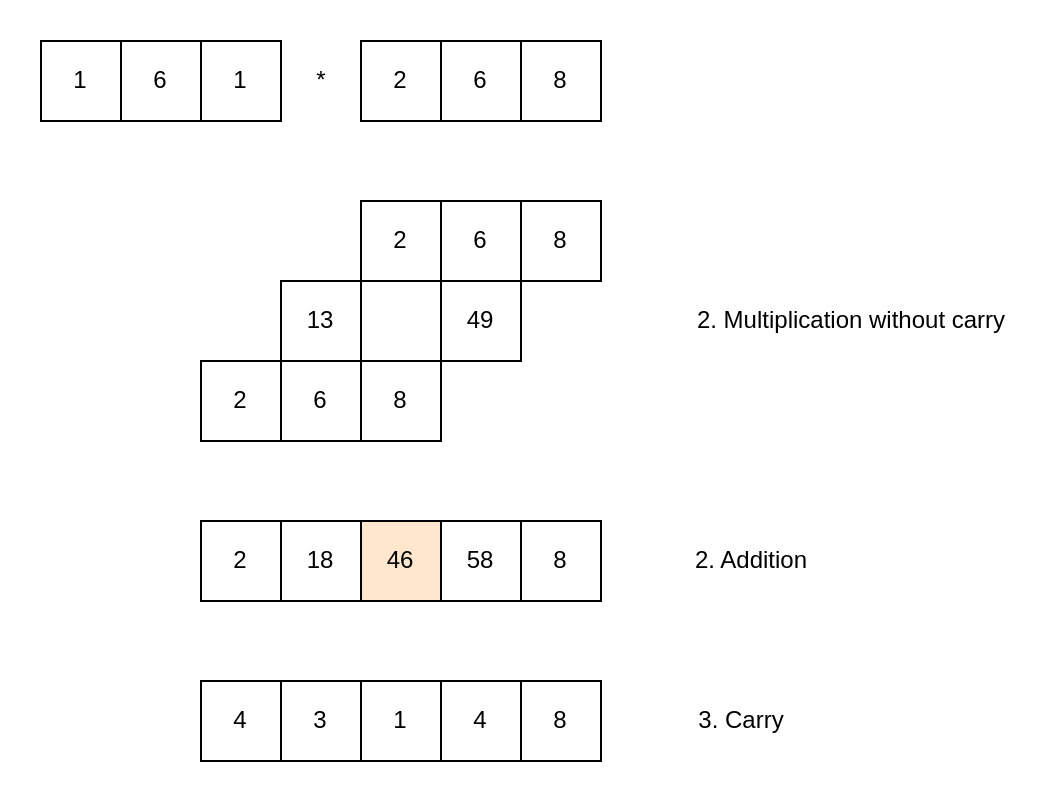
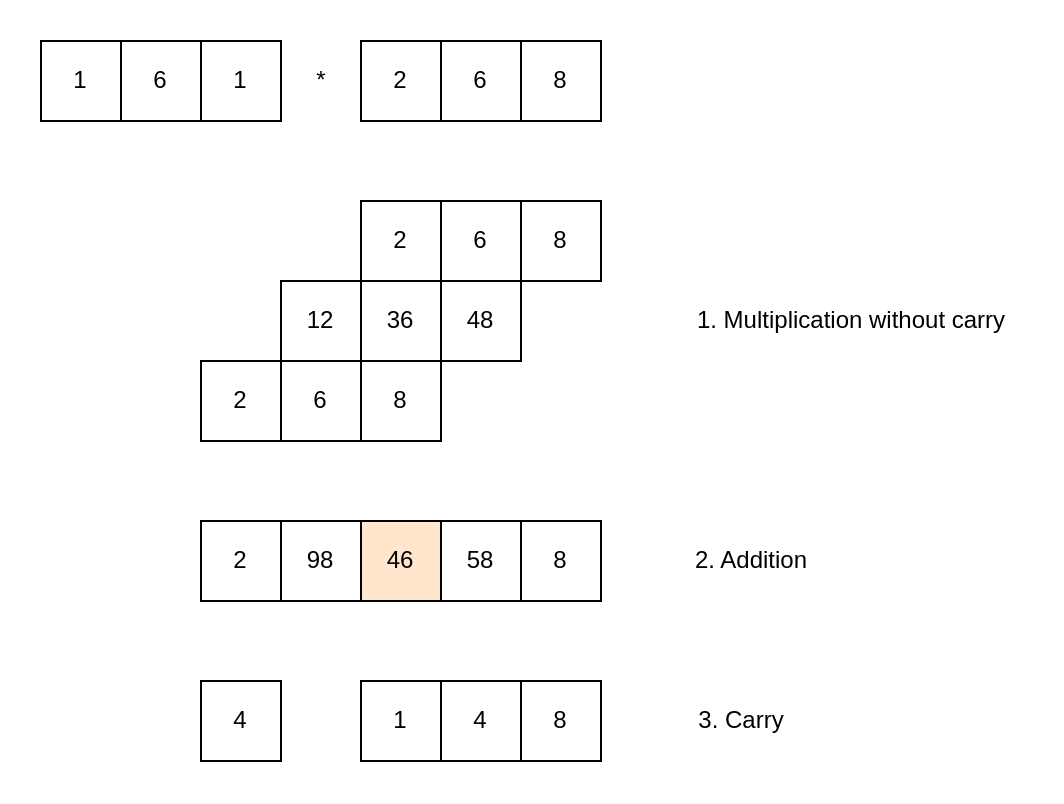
node "13": label "13" -> "12"
node "36": added
node "49": label "49" -> "48"
node "2. Multiplication without carry": label "2. Multiplication without carry" -> "1. Multiplication without carry"
node "18": label "18" -> "98"
node "3": removed
